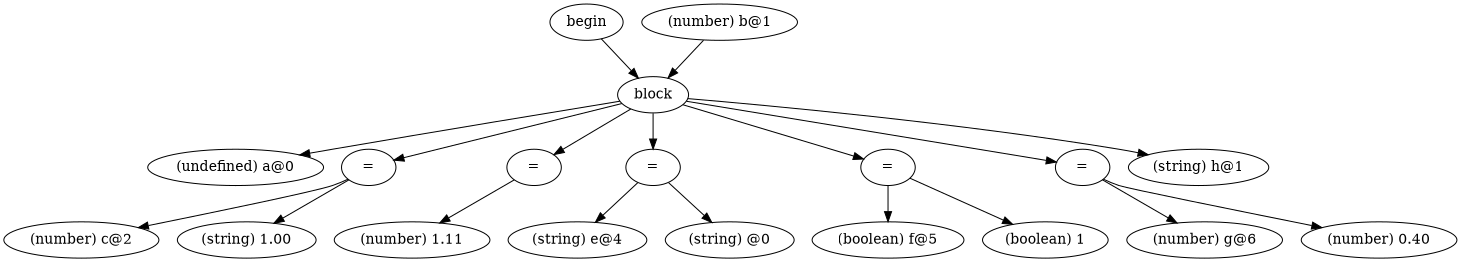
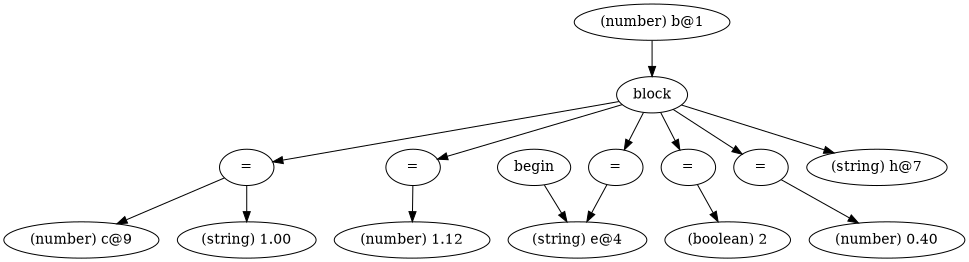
edge "begin" -> "block": now "begin" -> "(string) e@4"
node "(undefined) a@0": removed
node "(string) h@1": label "(string) h@1" -> "(string) h@7"
node "(number) c@2": label "(number) c@2" -> "(number) c@9"
node "(number) 1.11": label "(number) 1.11" -> "(number) 1.12"
node "(string) @0": removed
node "(boolean) f@5": removed
node "(boolean) 1": label "(boolean) 1" -> "(boolean) 2"
node "(number) g@6": removed
